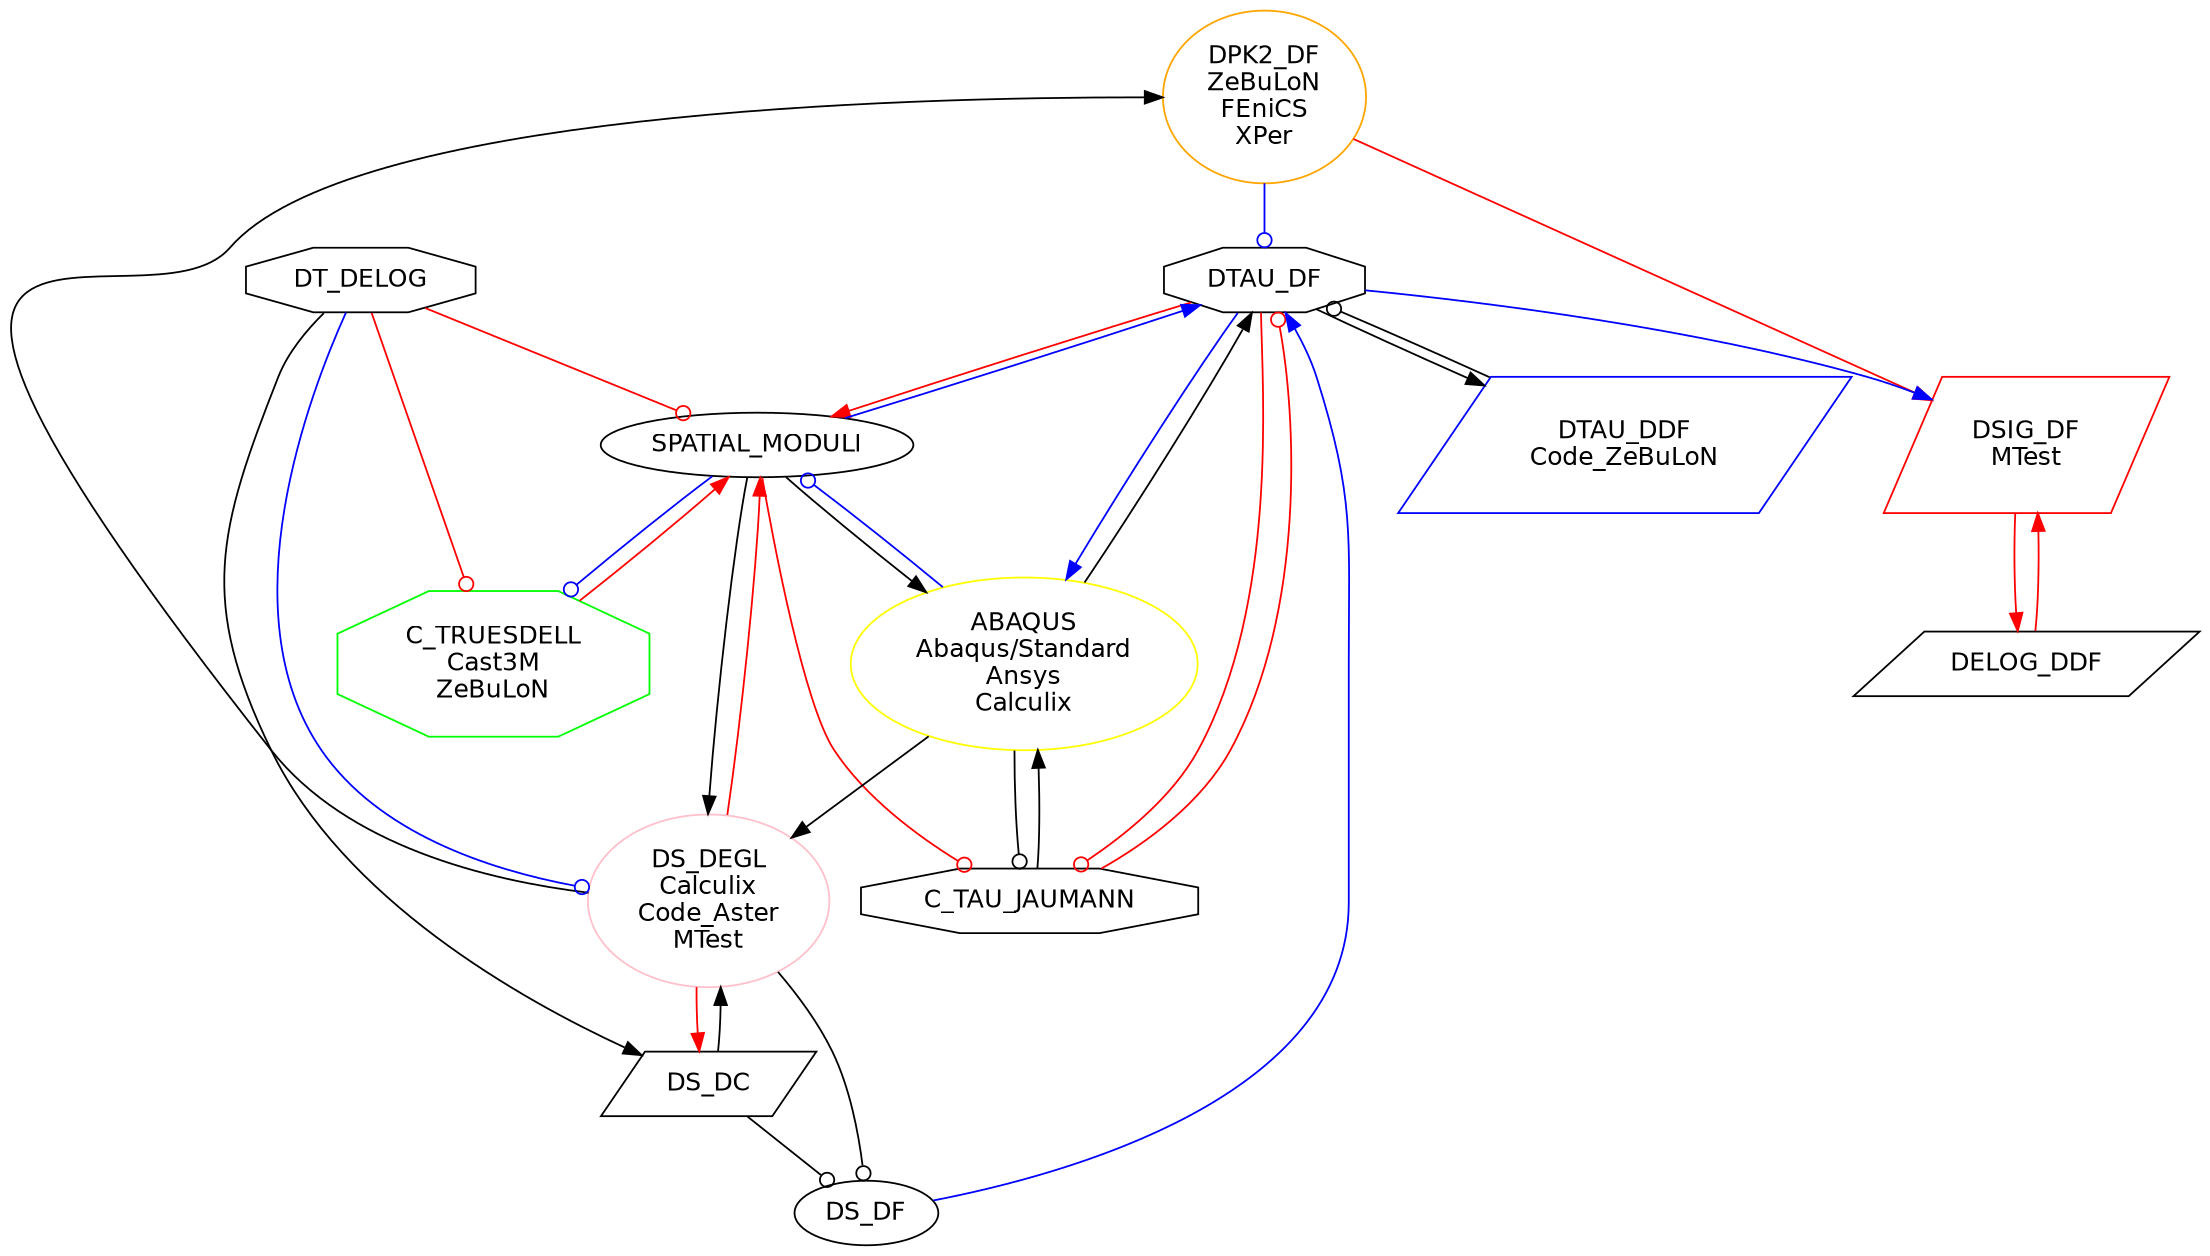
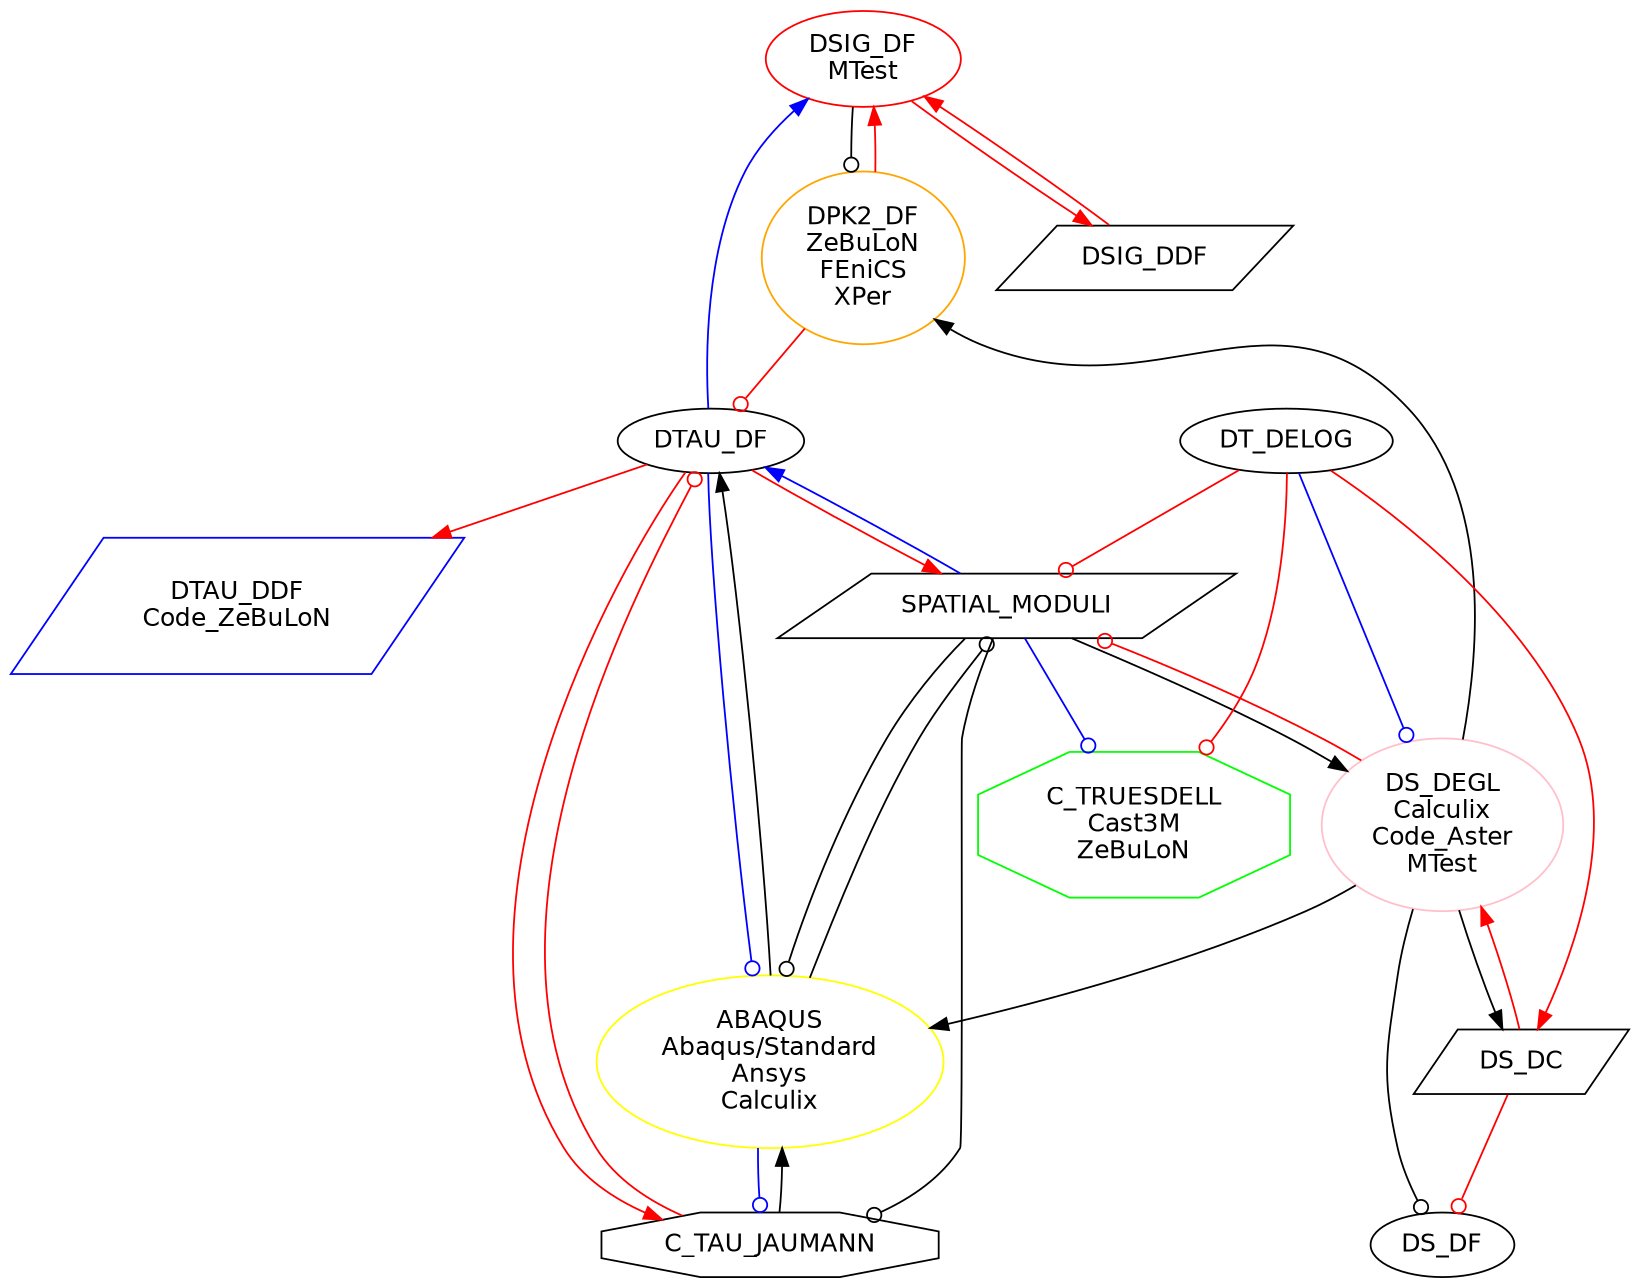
edge "DSIG_DF MTest" -> "DPK2_DF ZeBuLoN FEniCS XPer": added
edge "DPK2_DF ZeBuLoN FEniCS XPer" -> "DTAU_DF": color blue -> red
node "DT_DELOG": shape octagon -> ellipse
node "DTAU_DF": shape octagon -> ellipse
edge "DTAU_DF" -> "DTAU_DDF Code_ZeBuLoN": color black -> red
edge "DTAU_DDF Code_ZeBuLoN" -> "DTAU_DF": removed
edge "DTAU_DF" -> "ABAQUS Abaqus/Standard Ansys Calculix": arrowhead normal -> odot
node "SPATIAL_MODULI": shape ellipse -> parallelogram
node "DSIG_DF MTest": shape parallelogram -> ellipse
edge "SPATIAL_MODULI" -> "ABAQUS Abaqus/Standard Ansys Calculix": arrowhead normal -> odot
edge "ABAQUS Abaqus/Standard Ansys Calculix" -> "SPATIAL_MODULI": color blue -> black
edge "C_TRUESDELL Cast3M ZeBuLoN" -> "SPATIAL_MODULI": removed
edge "DTAU_DF" -> "C_TAU_JAUMANN": arrowhead odot -> normal
edge "DS_DEGL Calculix Code_Aster MTest" -> "SPATIAL_MODULI": arrowhead normal -> odot
node "DELOG_DDF": label "DELOG_DDF" -> "DSIG_DDF"
edge "DT_DELOG" -> "DS_DC": color black -> red
edge "SPATIAL_MODULI" -> "C_TAU_JAUMANN": color red -> black
edge "ABAQUS Abaqus/Standard Ansys Calculix" -> "DS_DEGL Calculix Code_Aster MTest": reversed
edge "ABAQUS Abaqus/Standard Ansys Calculix" -> "C_TAU_JAUMANN": color black -> blue
edge "DS_DF" -> "DTAU_DF": removed
edge "DS_DEGL Calculix Code_Aster MTest" -> "DS_DC": color red -> black
edge "DS_DC" -> "DS_DEGL Calculix Code_Aster MTest": color black -> red
edge "DS_DC" -> "DS_DF": color black -> red
